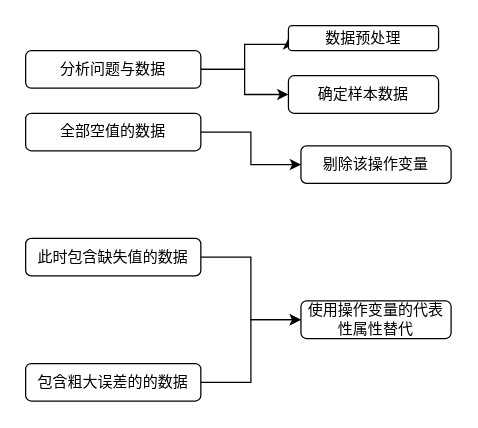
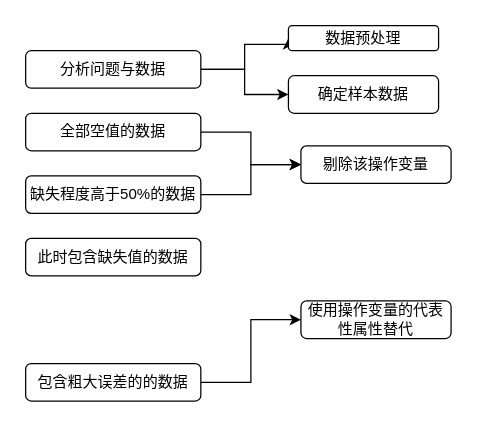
node "缺失程度高于50%的数据": added
edge "缺失程度高于50%的数据" -> "剔除该操作变量": added
edge "此时包含缺失值的数据" -> "使用操作变量的代表性属性替代": removed
